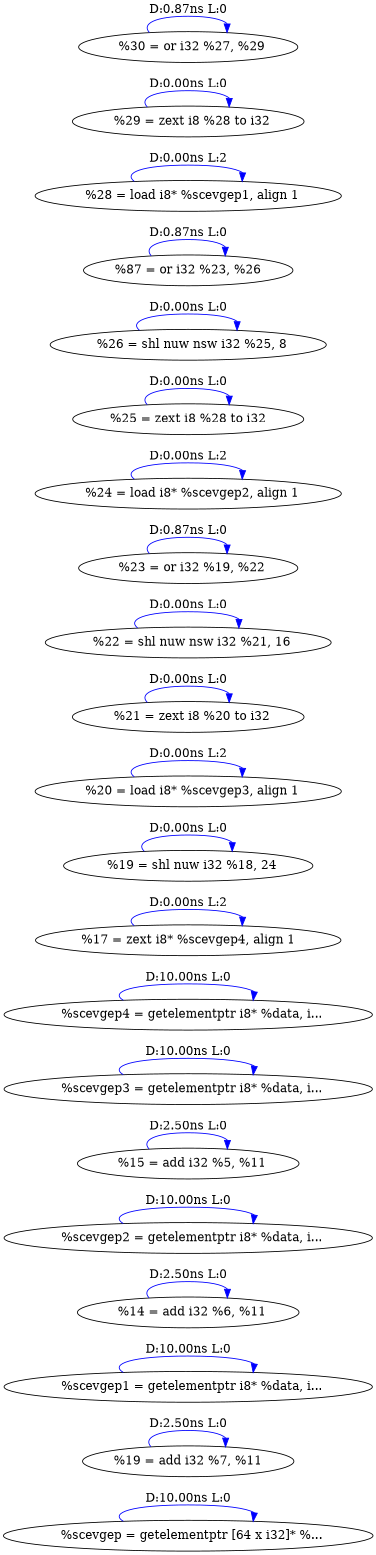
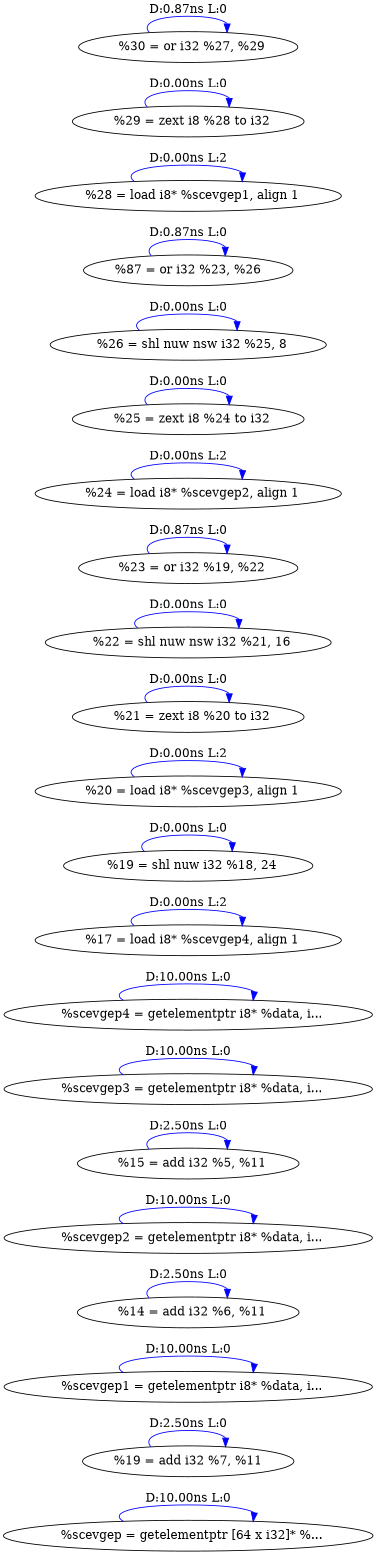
node "%25 = zext i8 %28 to i32": label "%25 = zext i8 %28 to i32" -> "%25 = zext i8 %24 to i32"
node "%17 = zext i8* %scevgep4, align 1": label "%17 = zext i8* %scevgep4, align 1" -> "%17 = load i8* %scevgep4, align 1"
